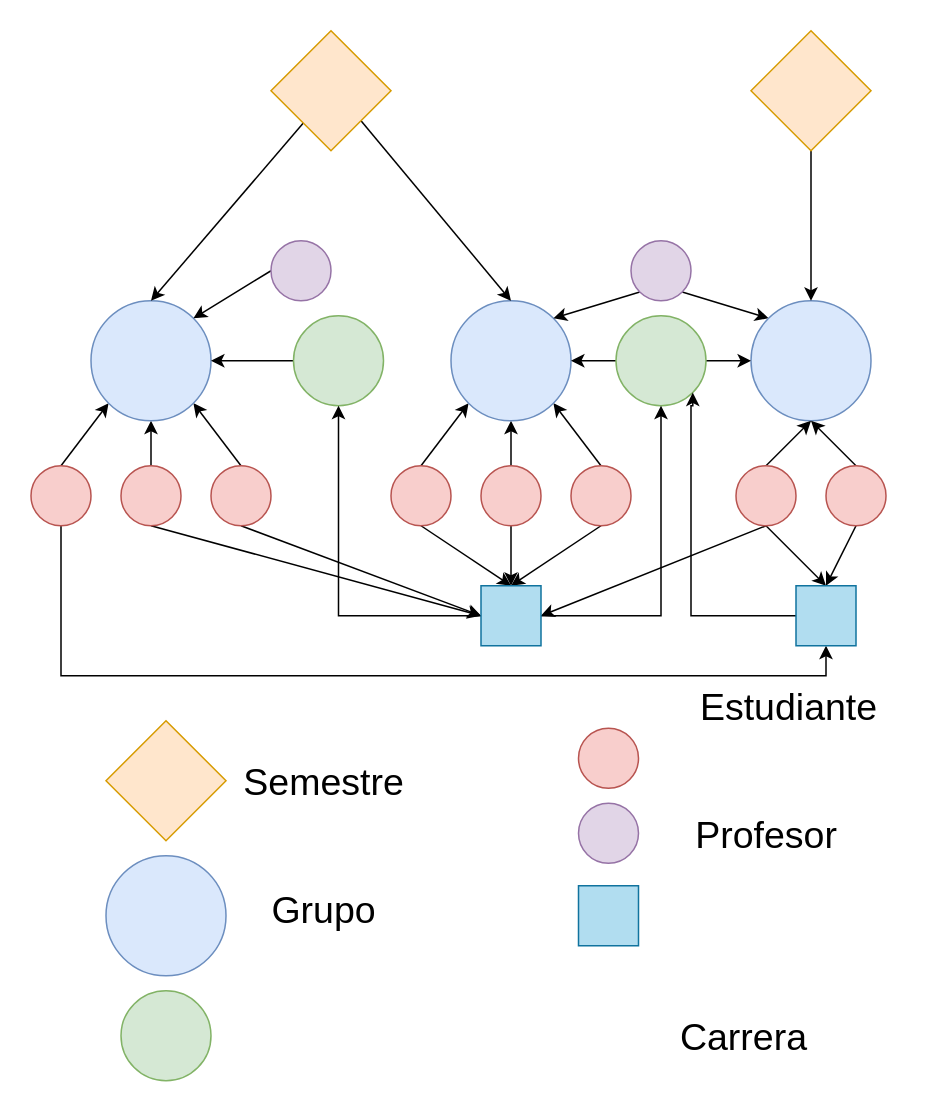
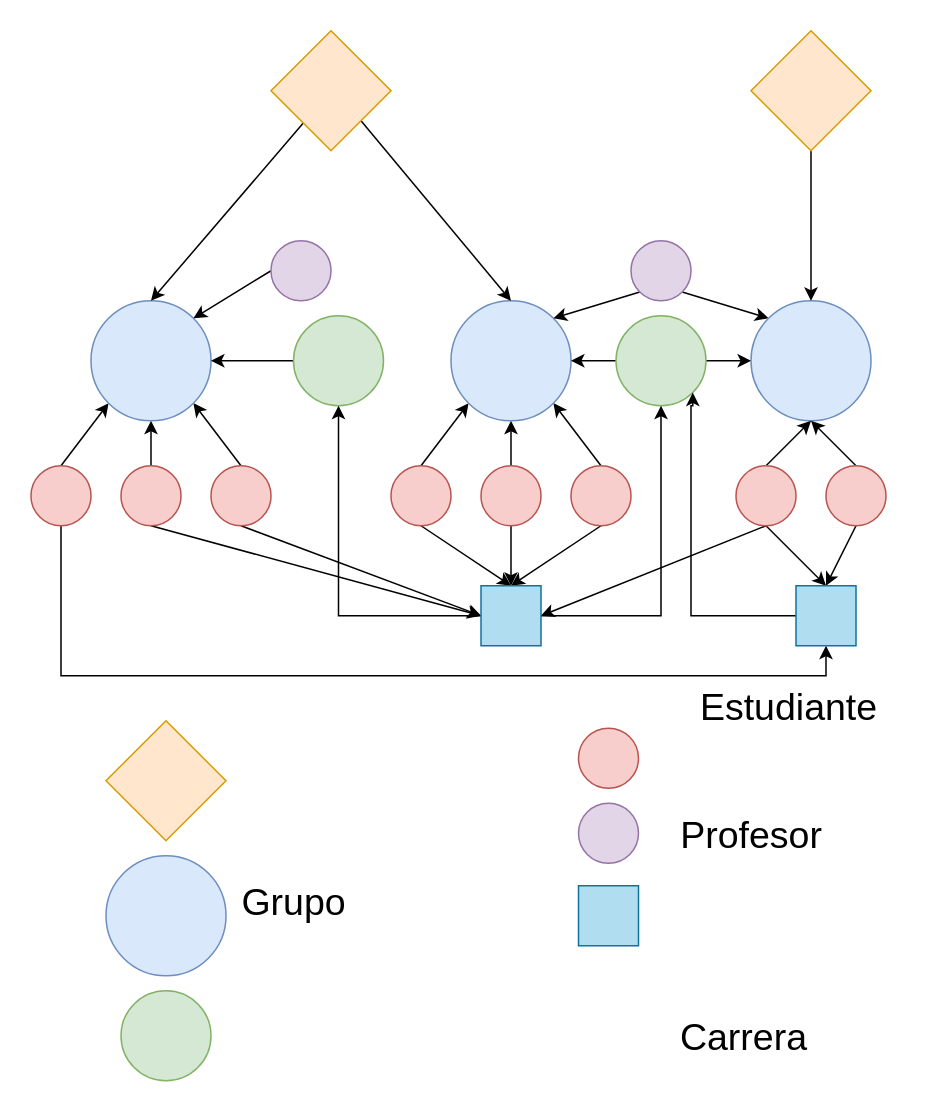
node "Semestre": removed
node "Profesor": moved (766, 833) -> (751, 833)
node "Grupo": moved (323, 908) -> (293, 901)
